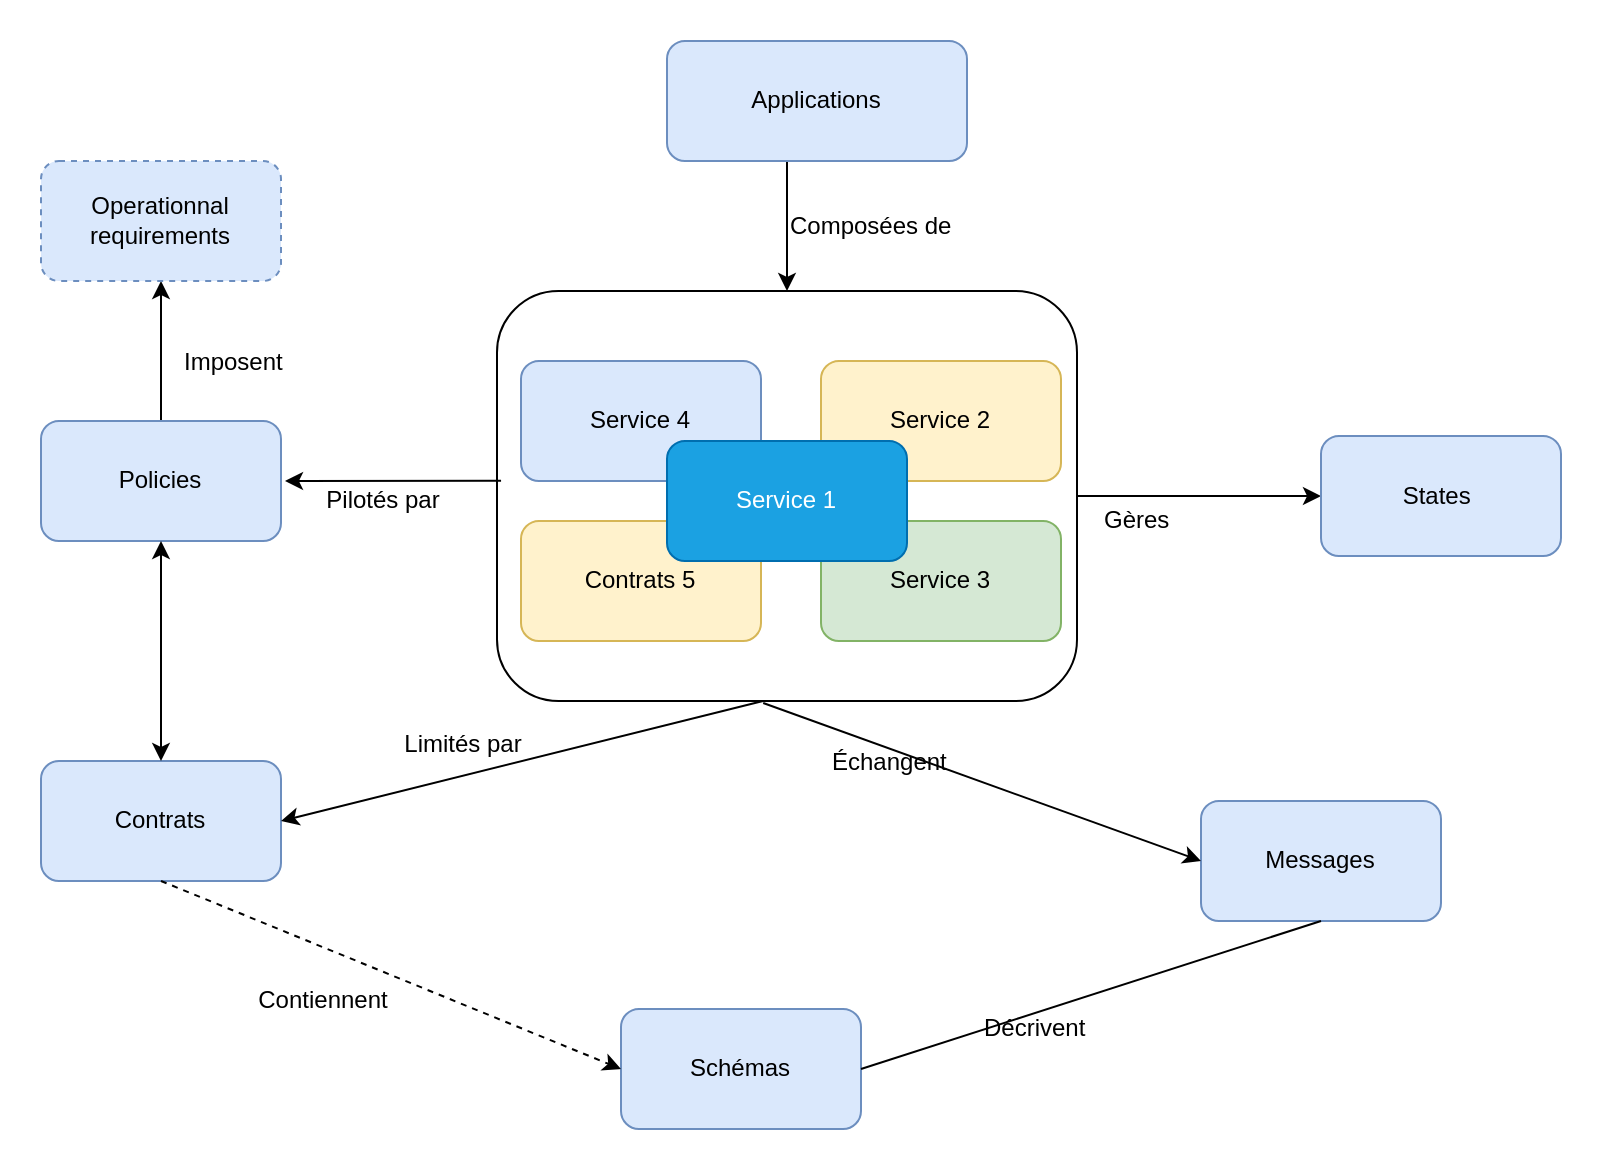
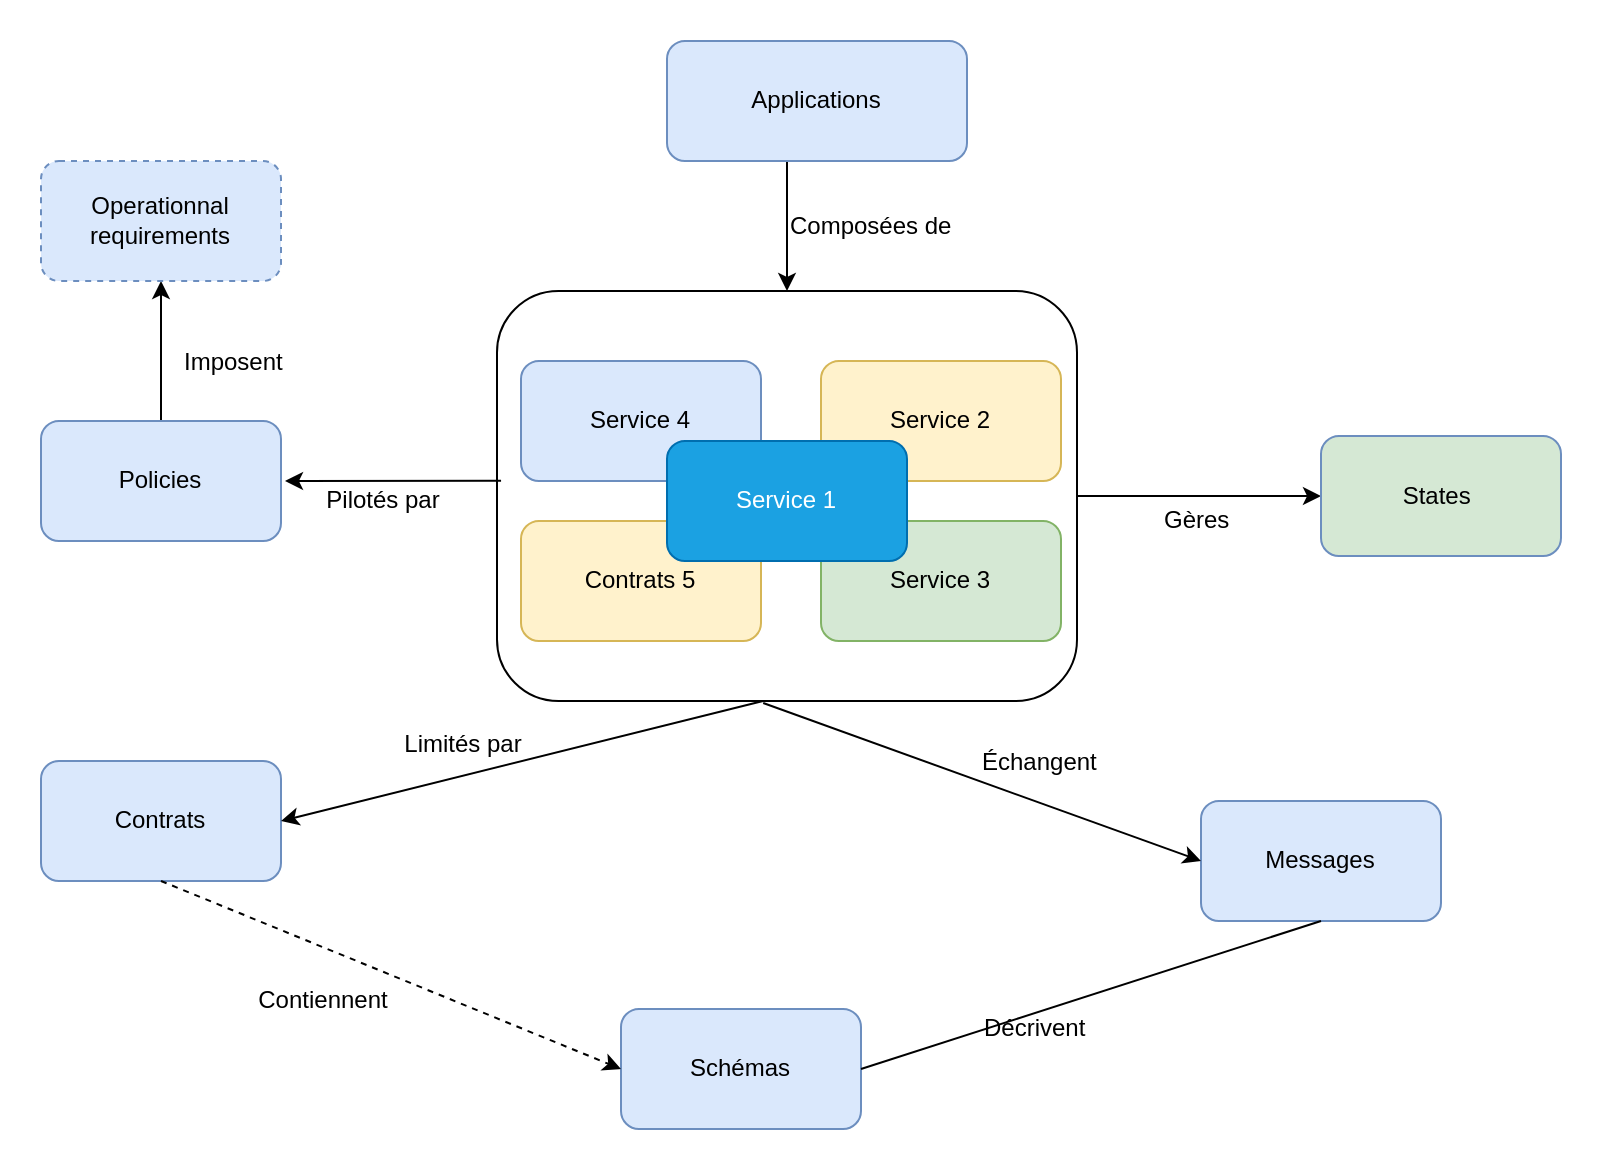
node "States": fillcolor #dae8fc -> #d5e8d4
node "Gères": moved (1151, 521) -> (1211, 521)
edge "Policies" -- "Contrats": removed
node "Échangent": moved (899, 763) -> (1049, 763)
